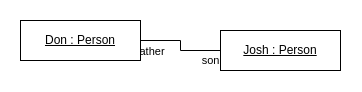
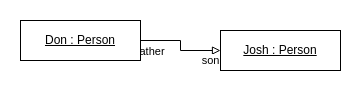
edge "Don : Person" -- "Josh : Person": arrowhead none -> block
